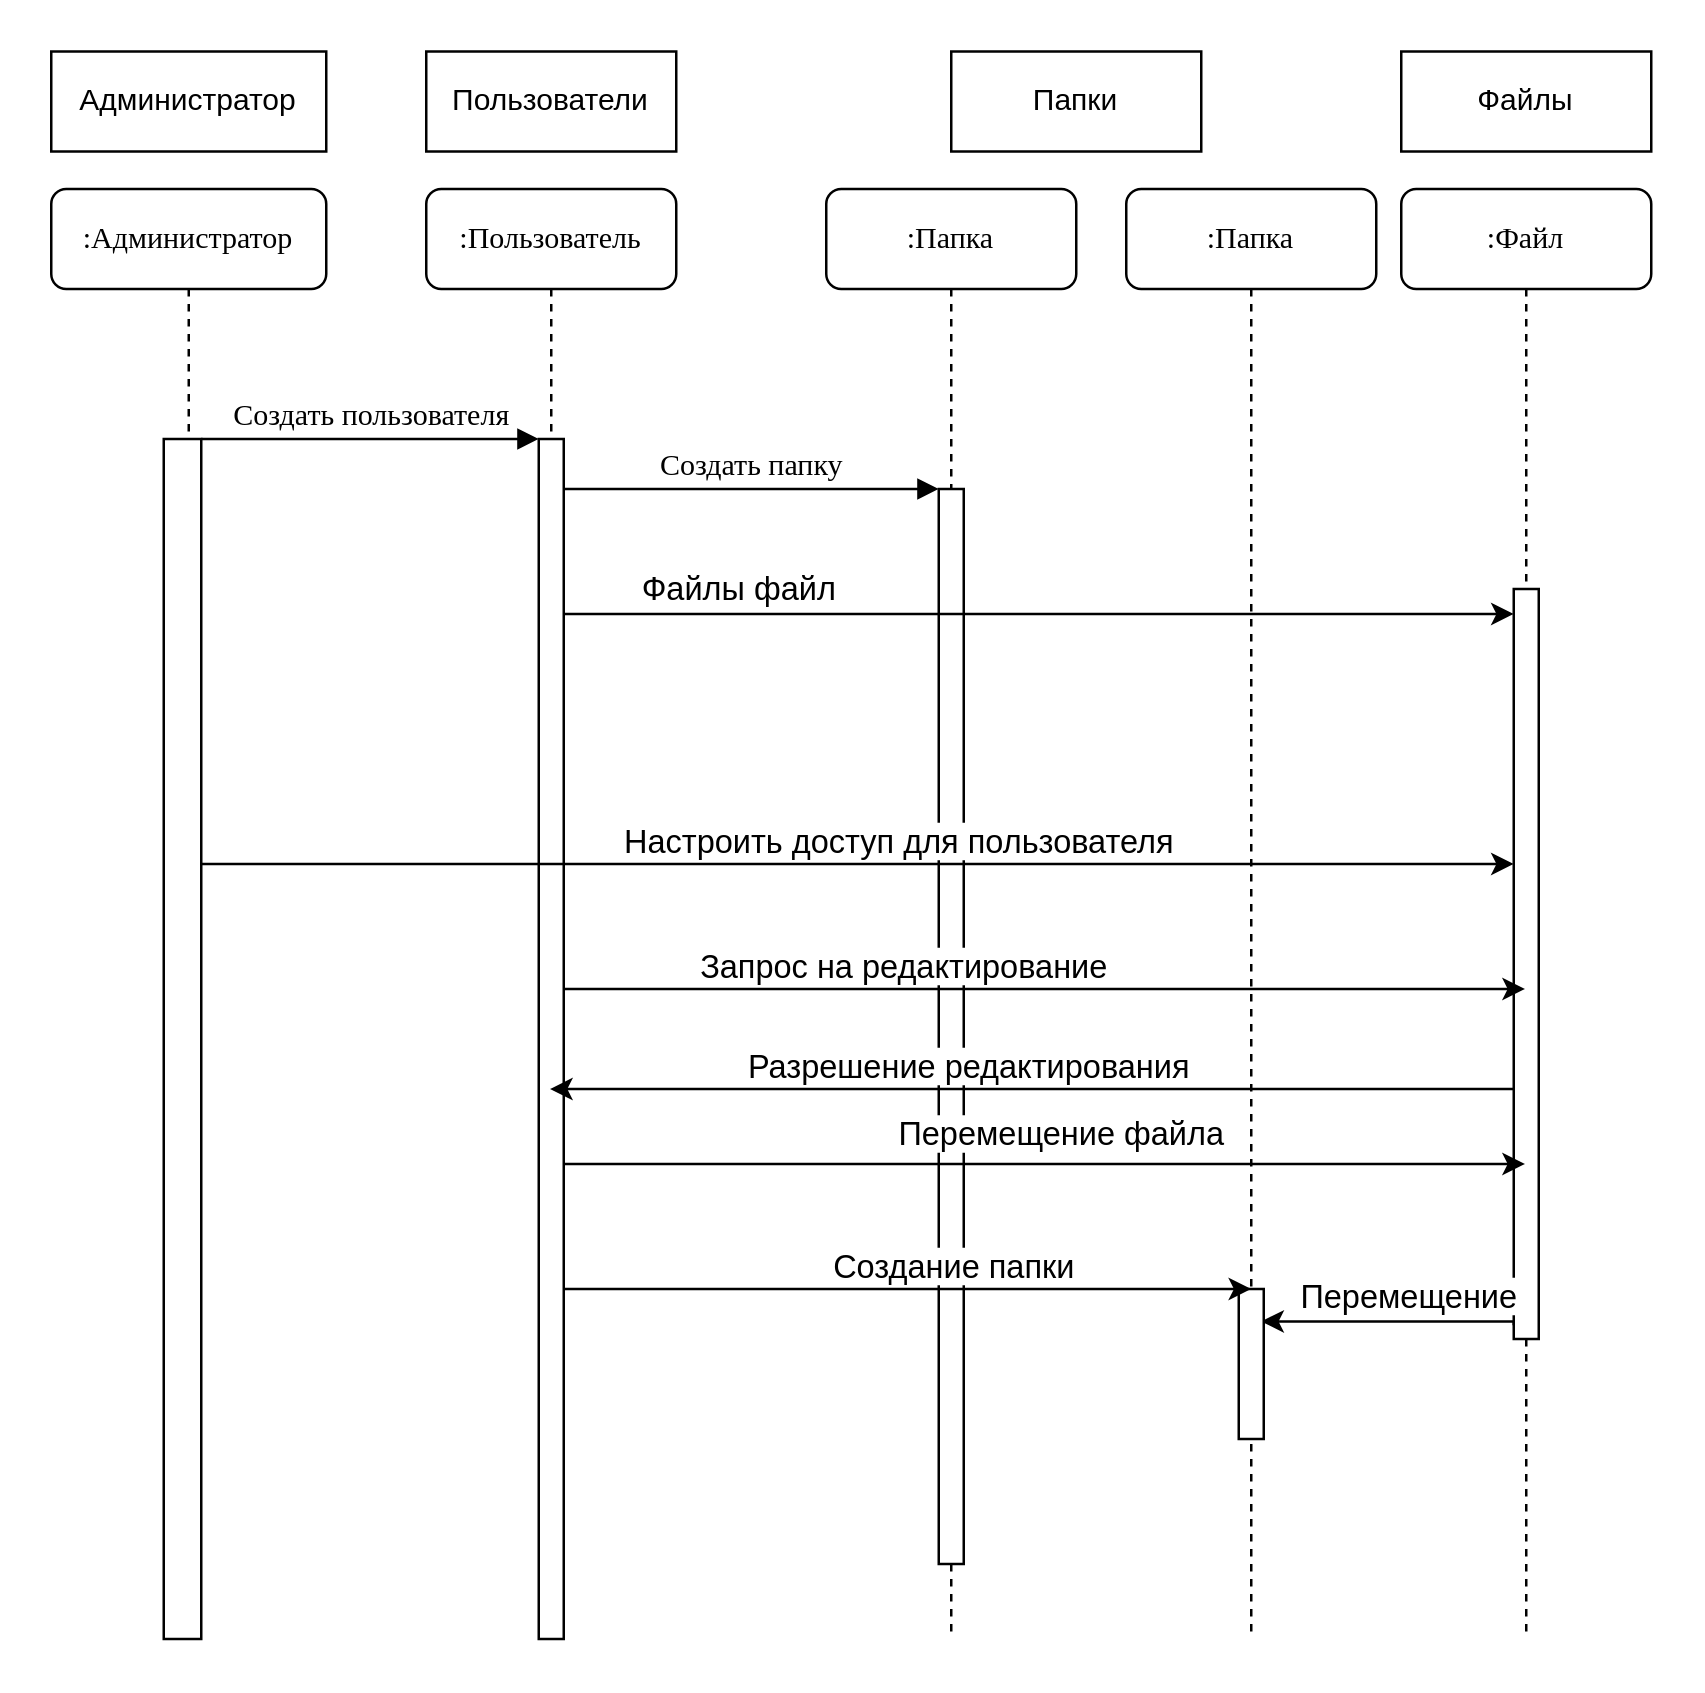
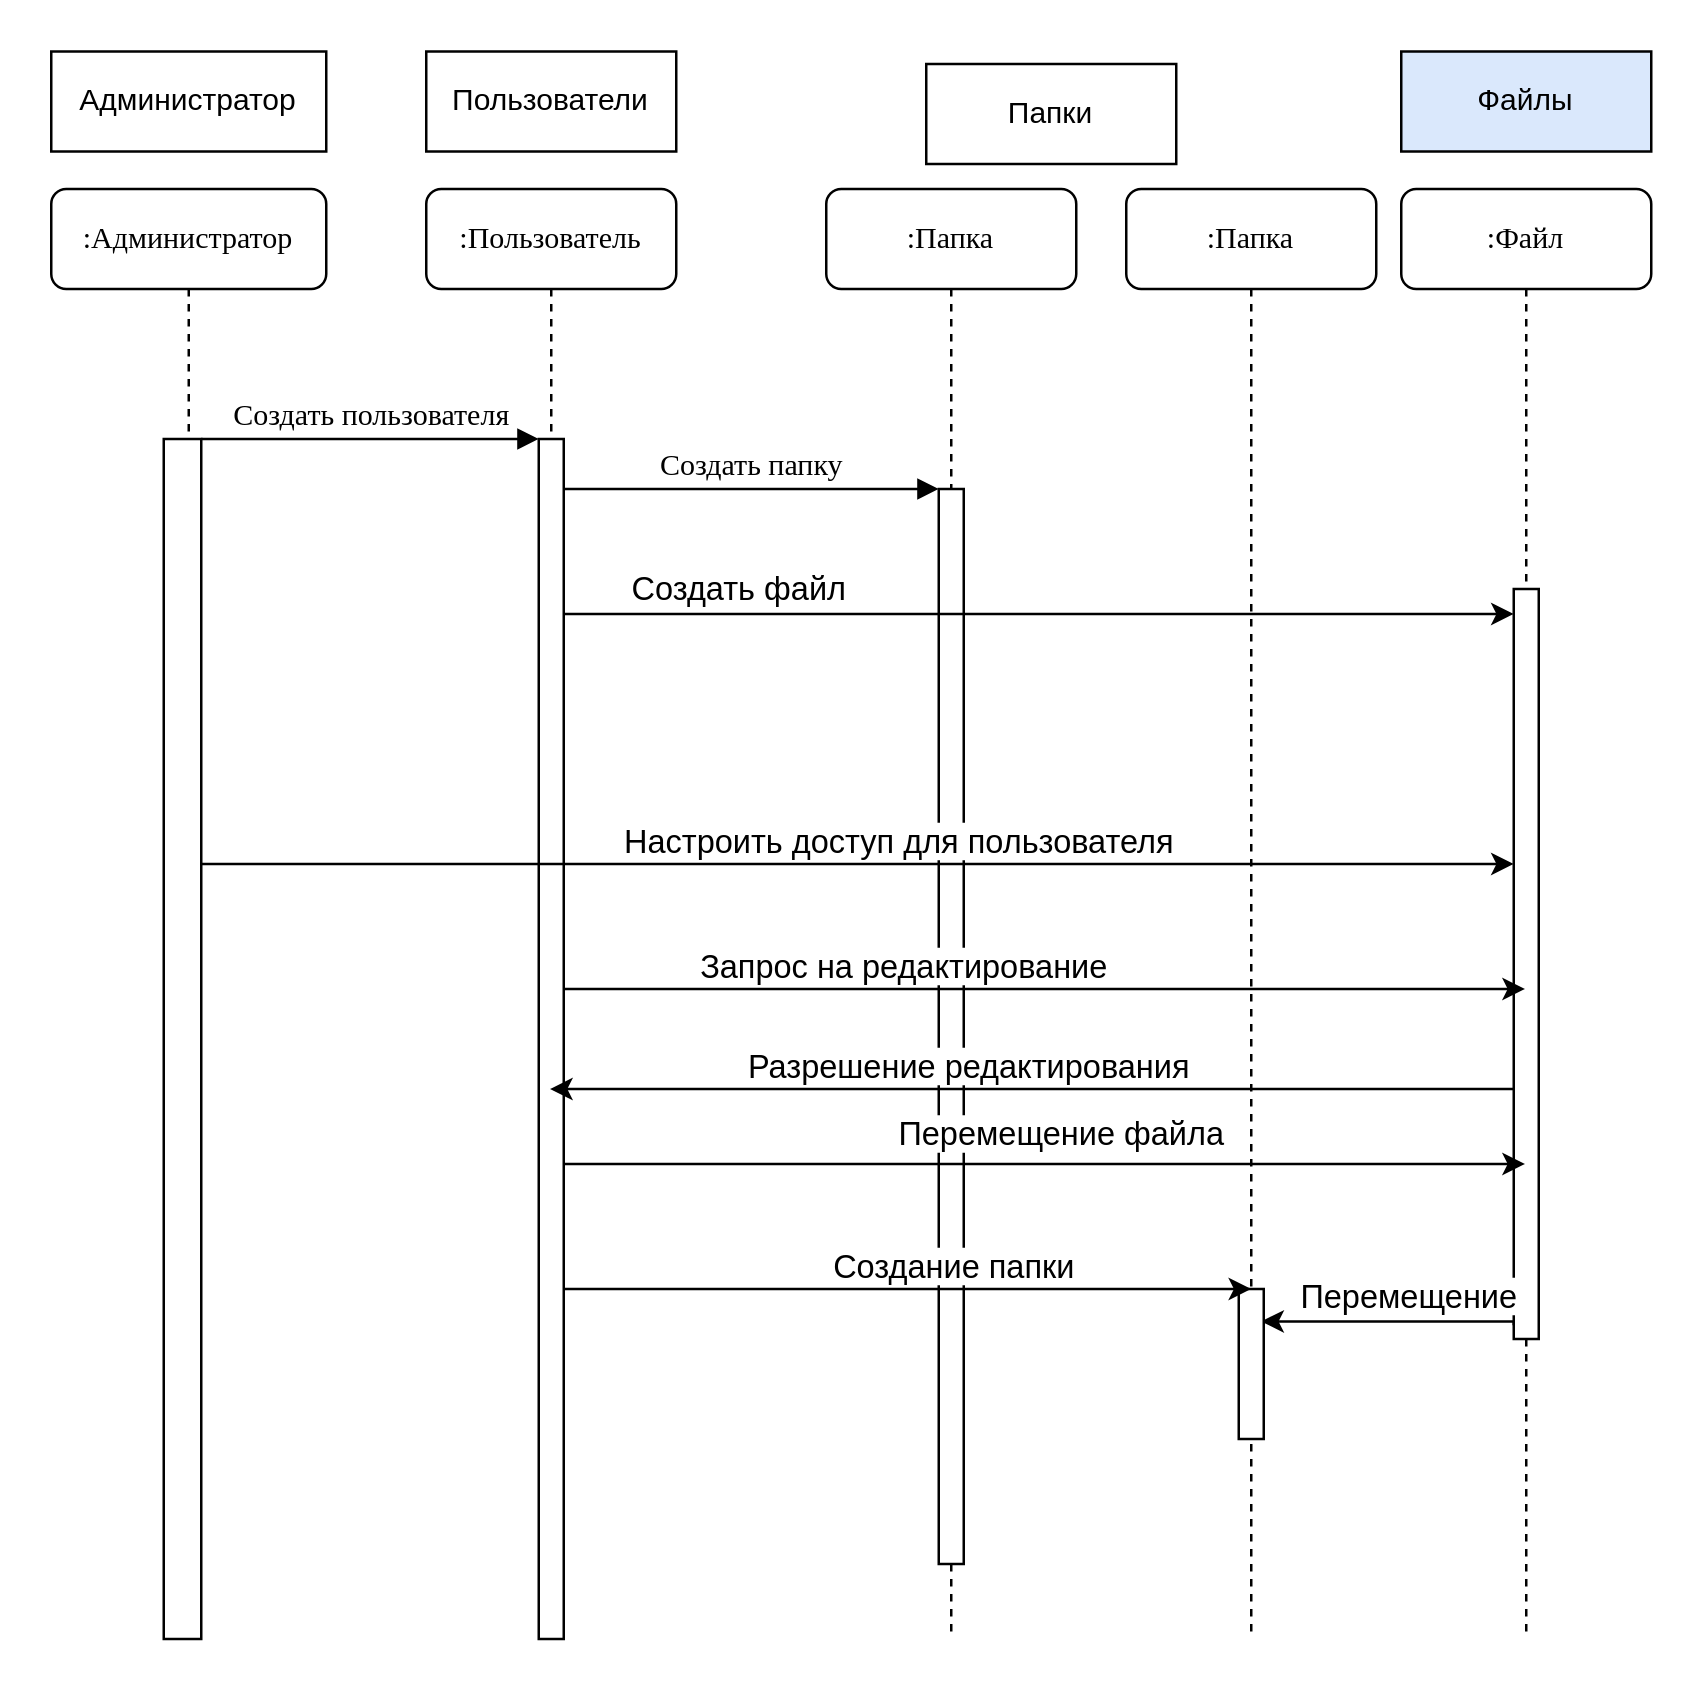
node "Папки": moved (1076, 101) -> (1051, 114)
node "Файлы": fillcolor #ffffff -> #dae8fc
node "Файлы файл": label "Файлы файл" -> "Создать файл"
